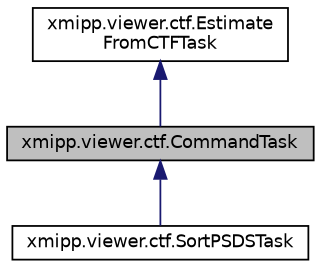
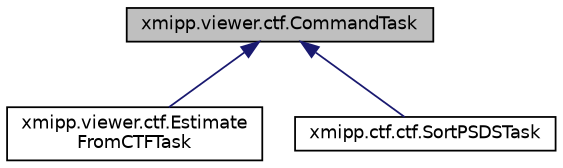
edge "xmipp.viewer.ctf.CommandTask" -> "xmipp.viewer.ctf.Estimate FromCTFTask": reversed
node "xmipp.viewer.ctf.SortPSDSTask": label "xmipp.viewer.ctf.SortPSDSTask" -> "xmipp.ctf.ctf.SortPSDSTask"
